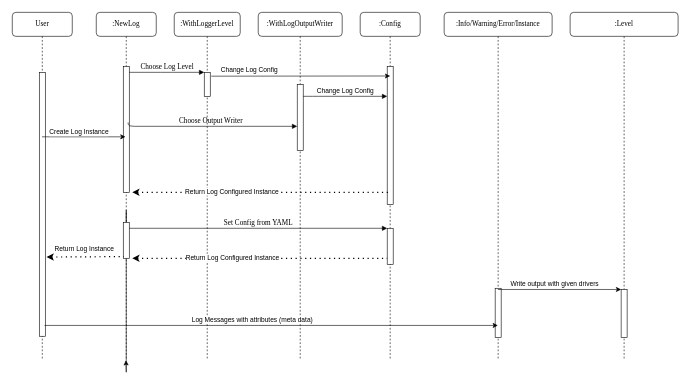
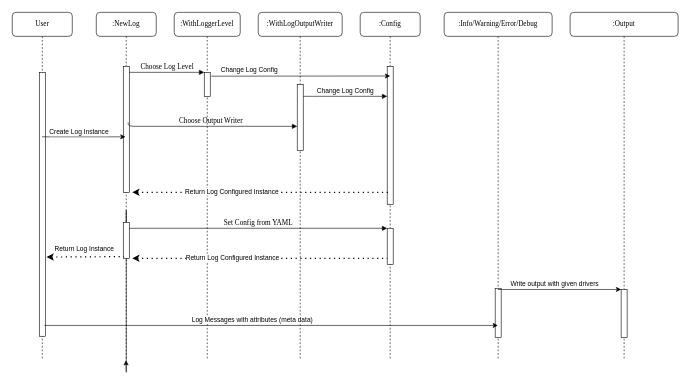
node ":Info/Warning/Error/Instance": label ":Info/Warning/Error/Instance" -> ":Info/Warning/Error/Debug"
node ":Level": label ":Level" -> ":Output"
